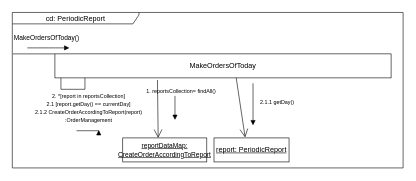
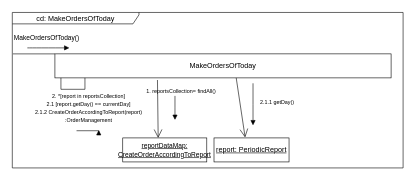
node "cd: PeriodicReport": label "cd: PeriodicReport" -> "cd: MakeOrdersOfToday"
